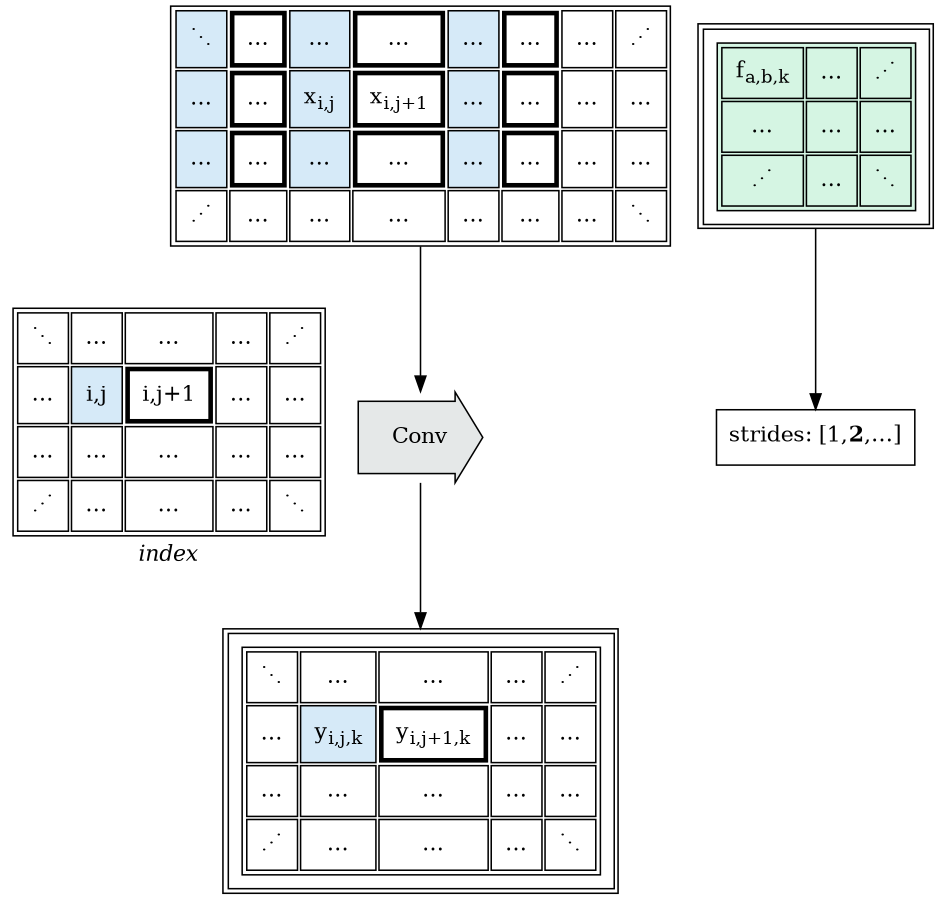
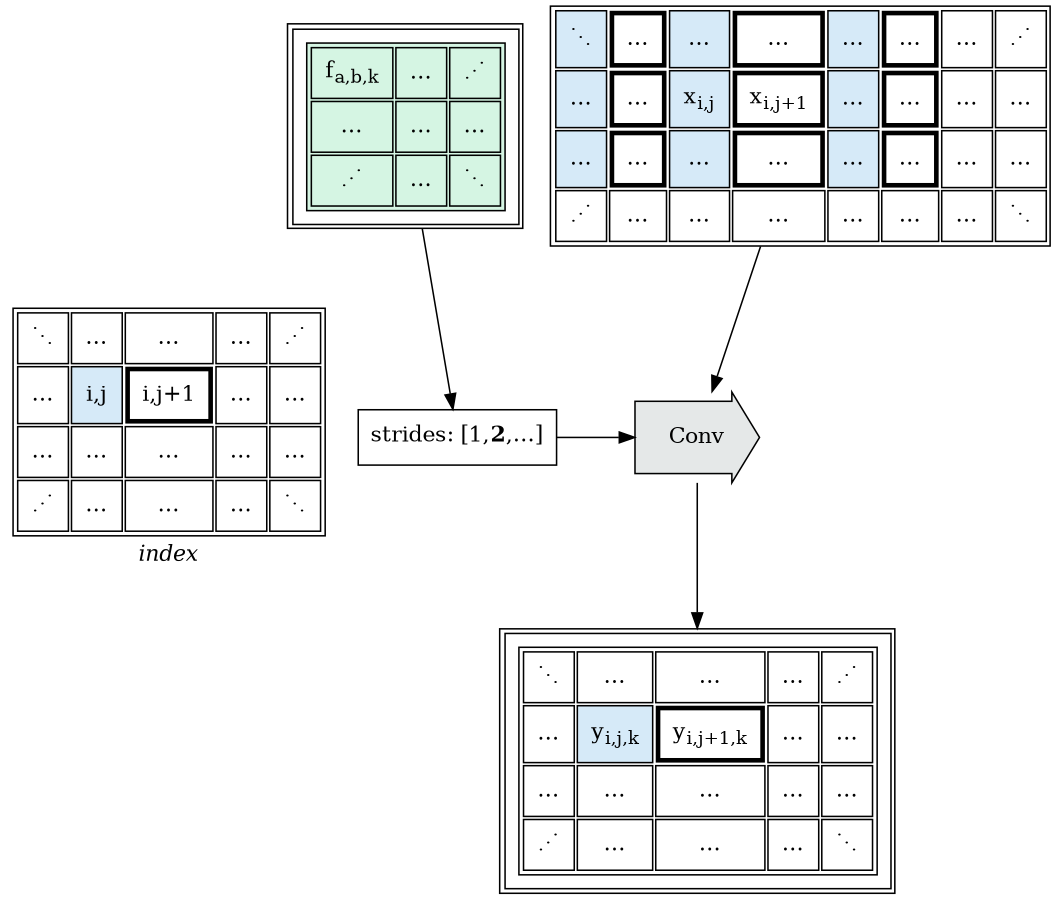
edge "strides: [1," -> "Conv": added
